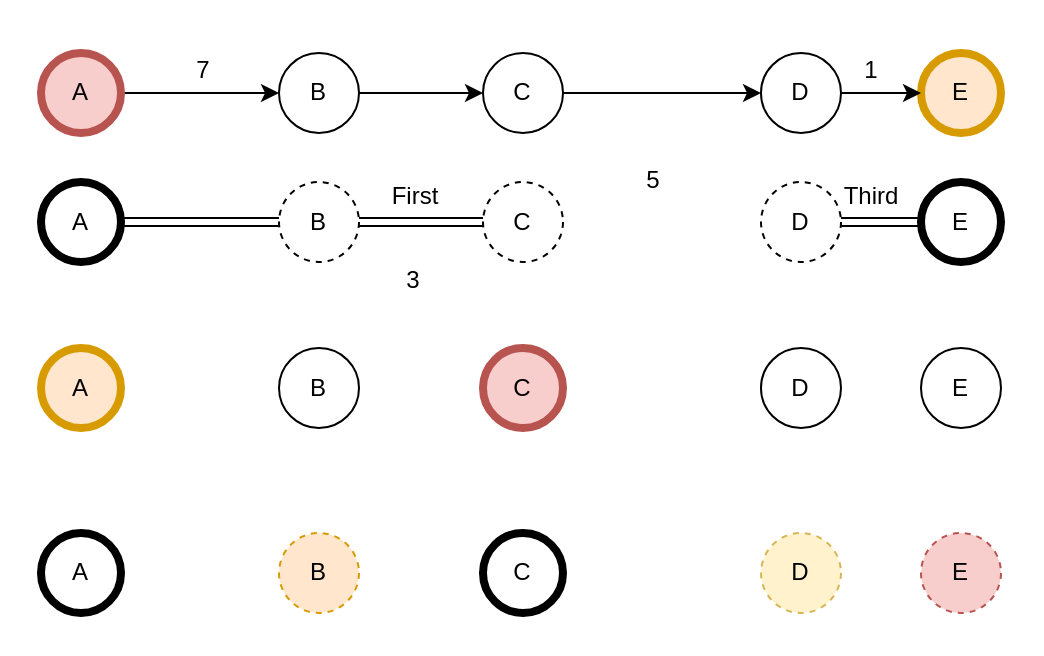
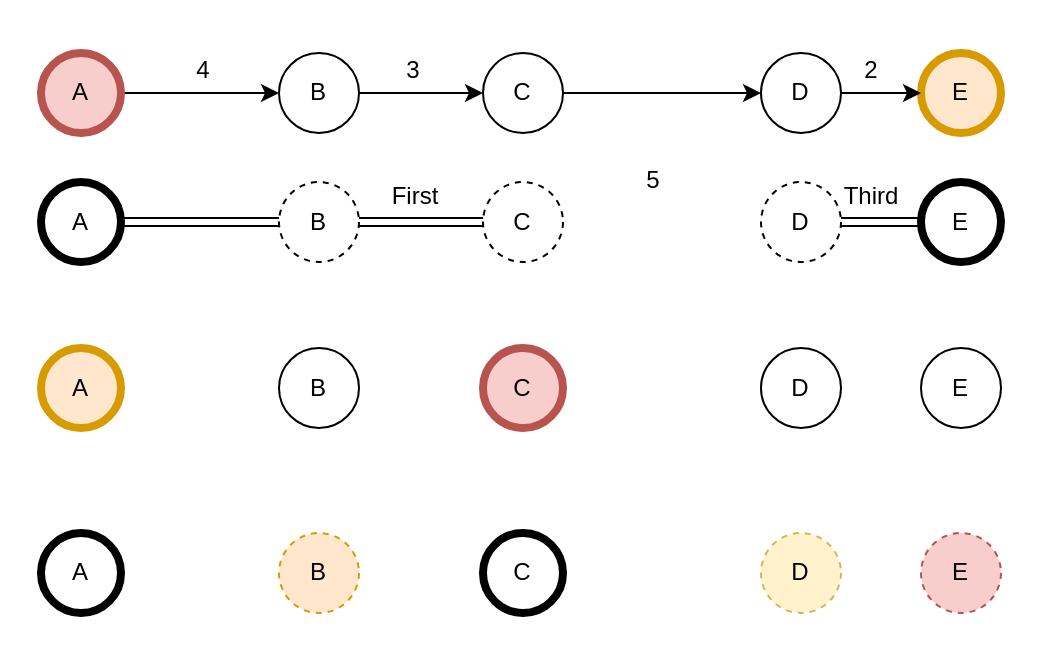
node "7": label "7" -> "4"
node "1": label "1" -> "2"
node "3": moved (413, 281) -> (413, 71)
